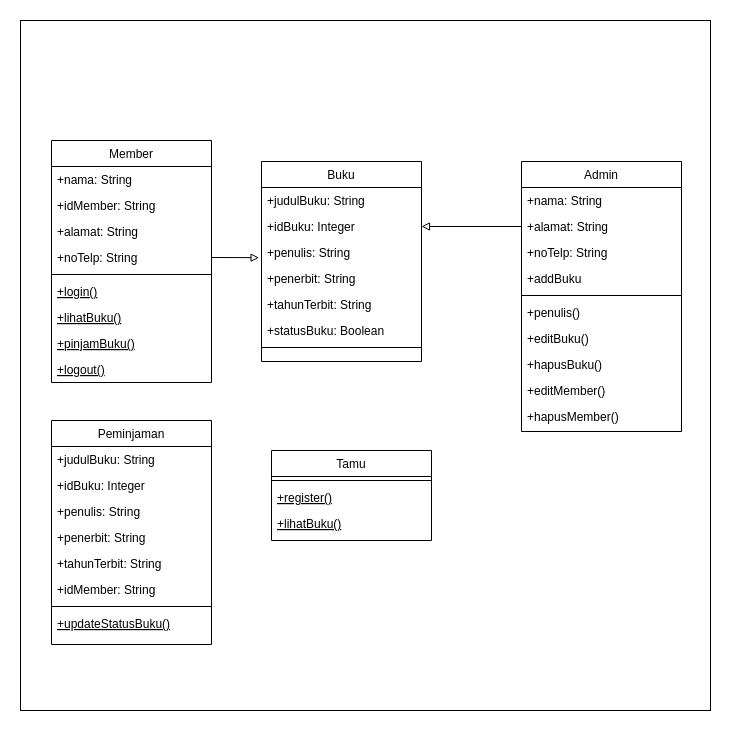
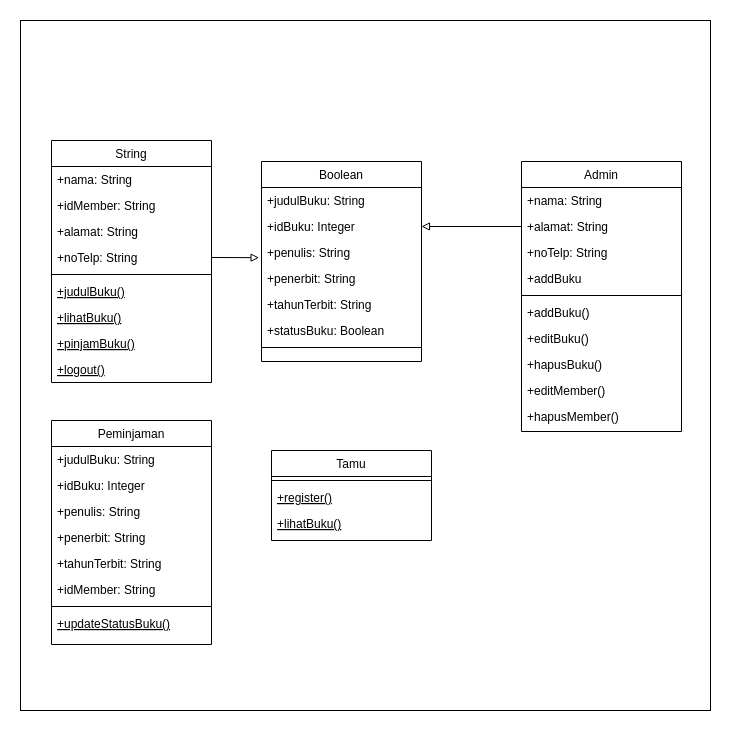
node "Member": label "Member" -> "String"
node "Buku": label "Buku" -> "Boolean"
node "+login()": label "+login()" -> "+judulBuku()"
node "+penulis()": label "+penulis()" -> "+addBuku()"
